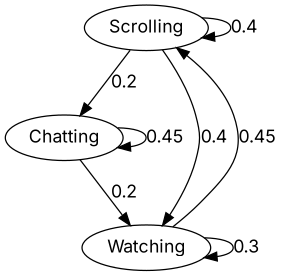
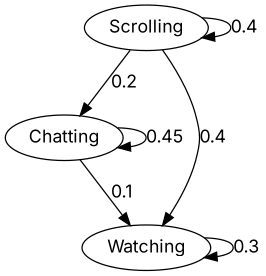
edge "Watching" -> "Scrolling": removed, label "0.45"
edge "Chatting" -> "Watching": label "0.2" -> "0.1"
